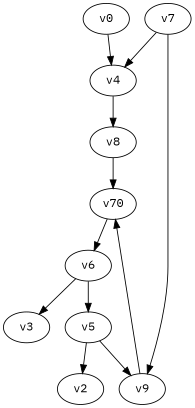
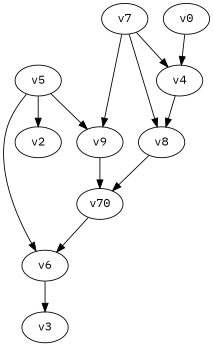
edge "v7" -> "v8": added
edge "v6" -> "v5": reversed
